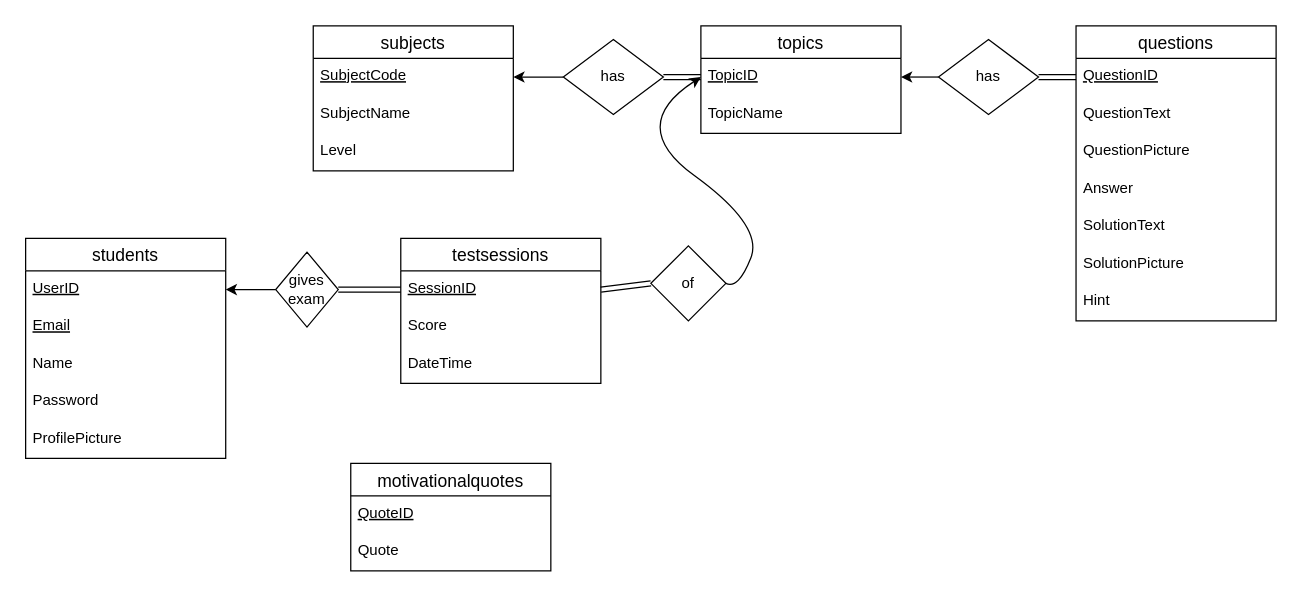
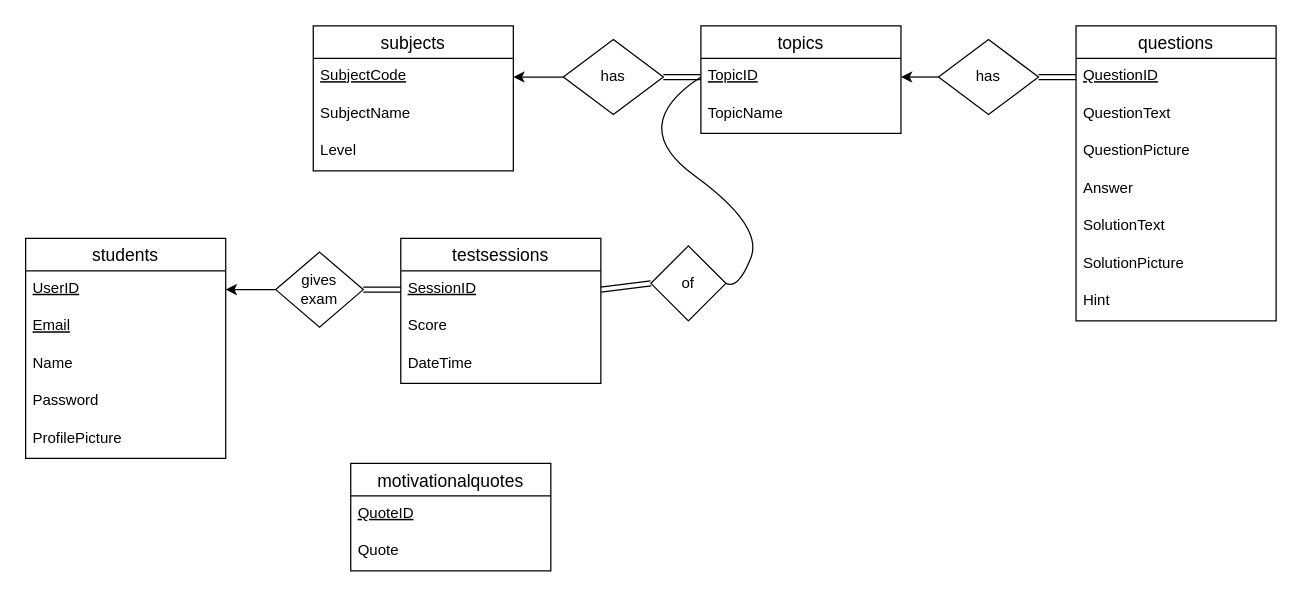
edge "of" -> "TopicID": arrowhead classic -> none
node "gives exam": size 63x75 -> 88x75
